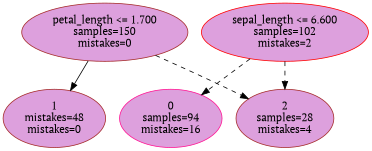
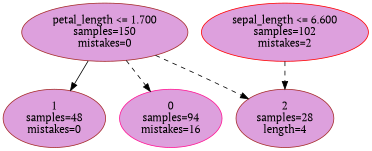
edge "sepal_length <= 6.600 samples=102 mistakes=2" -> "0 samples=94 mistakes=16": now "petal_length <= 1.700 samples=150 mistakes=0" -> "0 samples=94 mistakes=16"
node "1 mistakes=48 mistakes=0": label "1 mistakes=48 mistakes=0" -> "1 samples=48 mistakes=0"
node "2 samples=28 mistakes=4": label "2 samples=28 mistakes=4" -> "2 samples=28 length=4"
